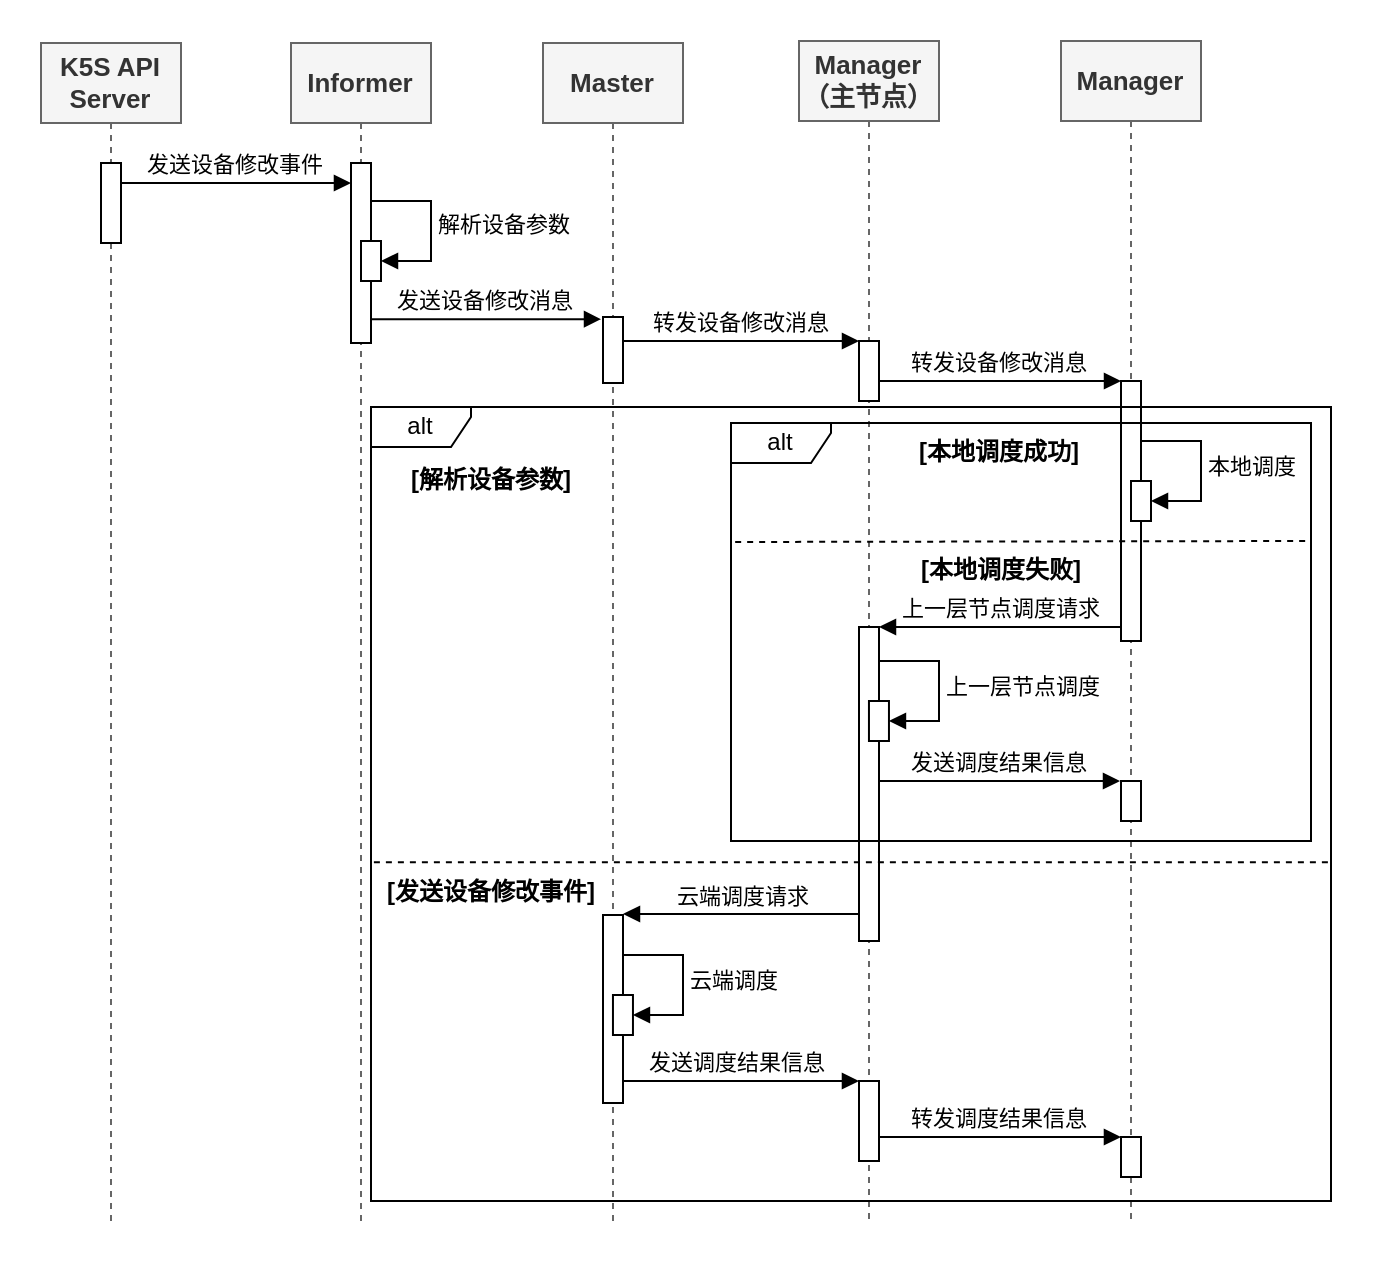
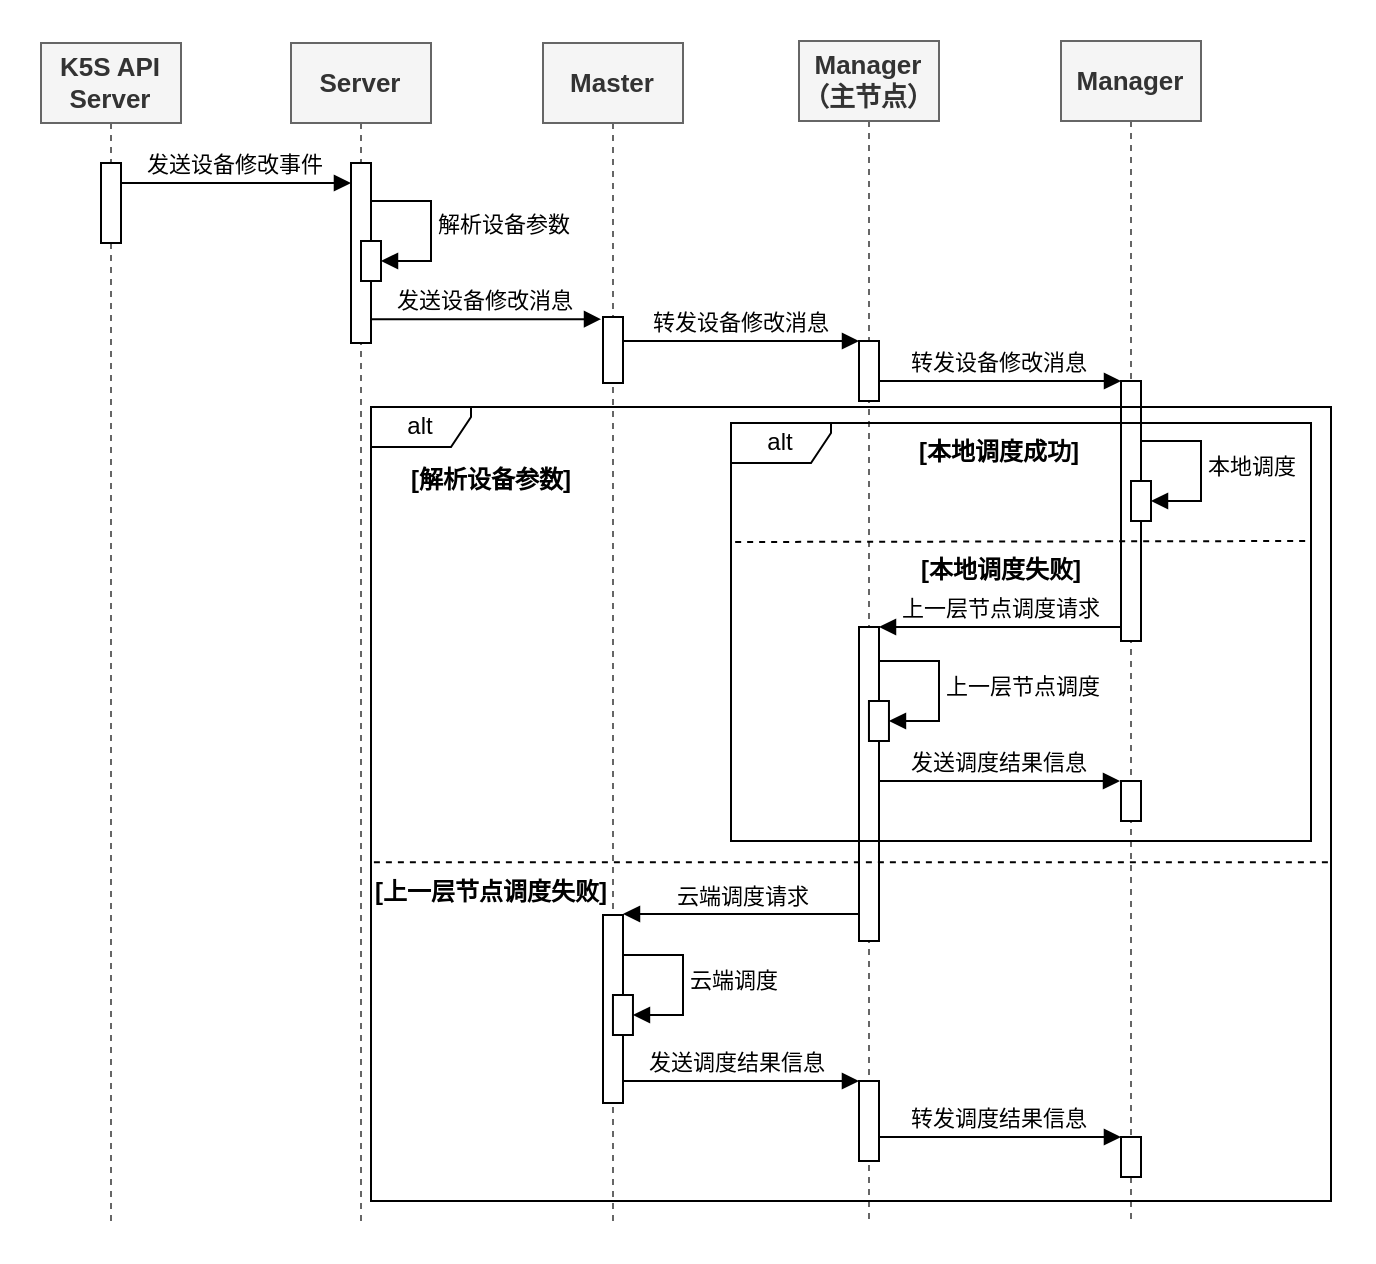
node "Informer": label "Informer" -> "Server"
node "[发送设备修改事件]": label "[发送设备修改事件]" -> "[上一层节点调度失败]"
